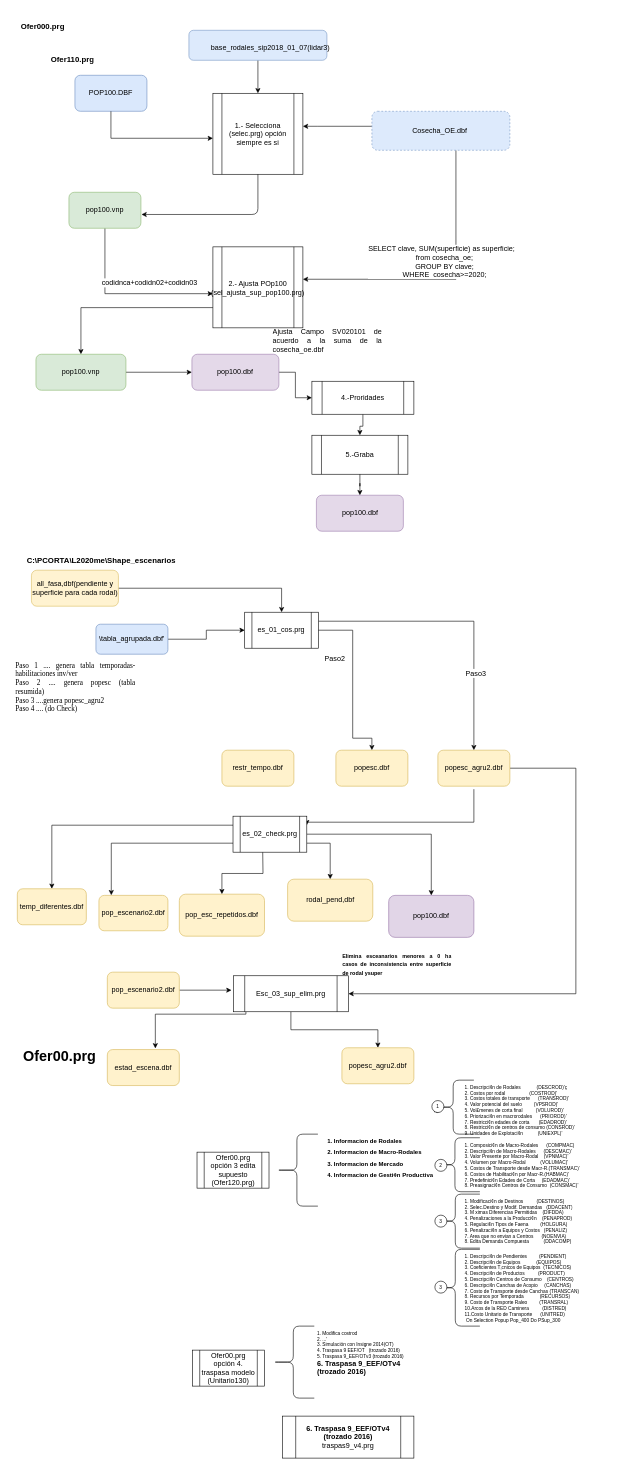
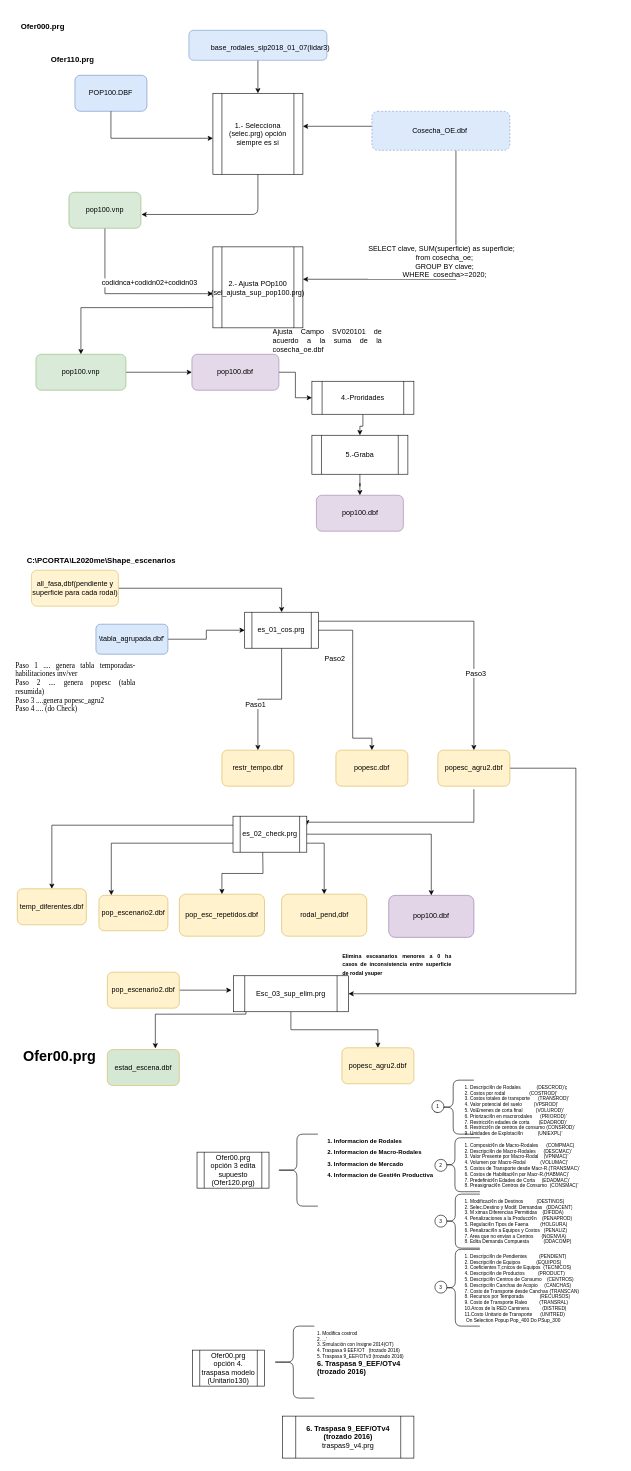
edge "es_01_cos.prg" -> "restr_tempo.dbf": added, label "Paso1"
node "rodal_pend,dbf": moved (330, 900) -> (324, 915)
node "estad_escena.dbf": fillcolor #fff2cc -> #d5e8d4
